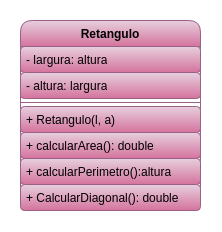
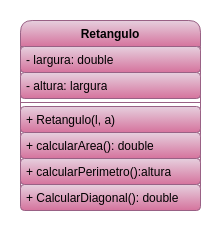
node "- largura: altura": label "- largura: altura" -> "- largura: double"
